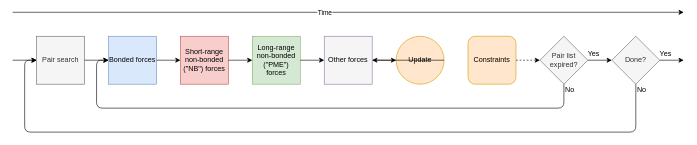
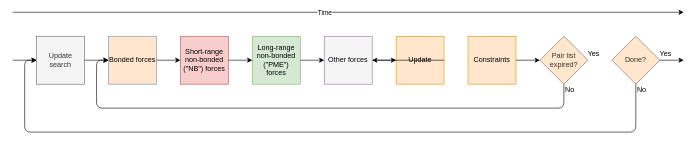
node "Pair search": label "Pair search" -> "Update search"
node "Bonded forces": fillcolor #dae8fc -> #ffe6cc
node "Update": shape ellipse -> rectangle
node "Constraints": shape rounded rectangle -> rectangle
edge "Constraints" -> "Pair list expired?": style dashed -> solid
node "Pair list expired?": fillcolor #f5f5f5 -> #ffe6cc
edge "Pair list expired?" -> "Done?": removed
node "Done?": fillcolor #f5f5f5 -> #ffe6cc
